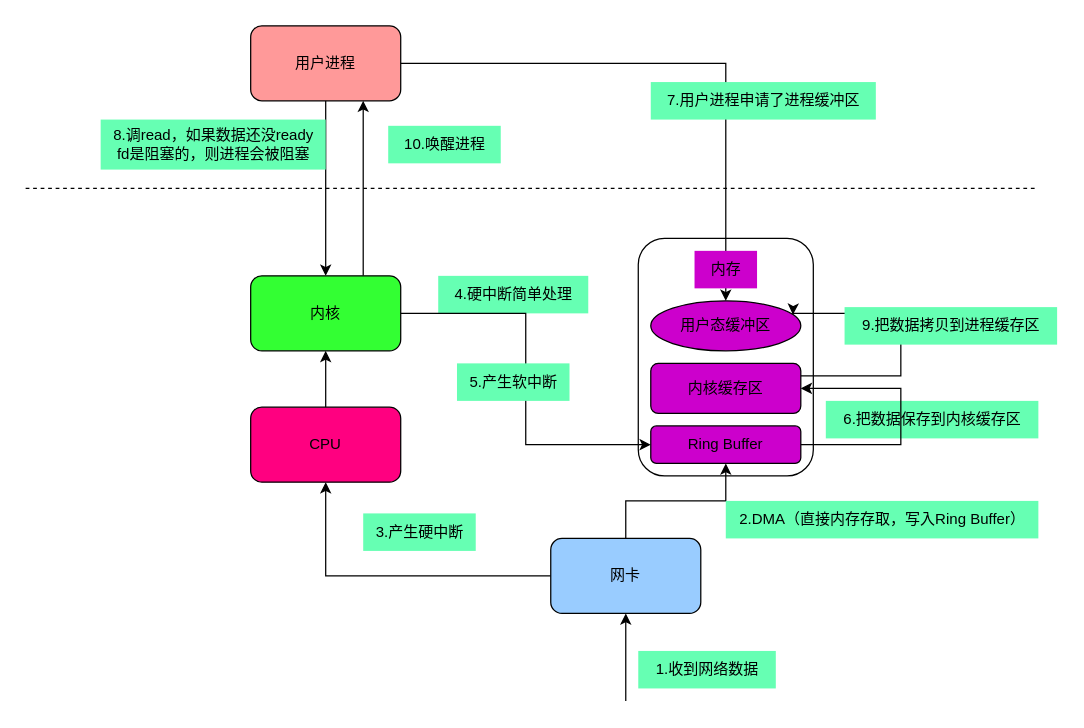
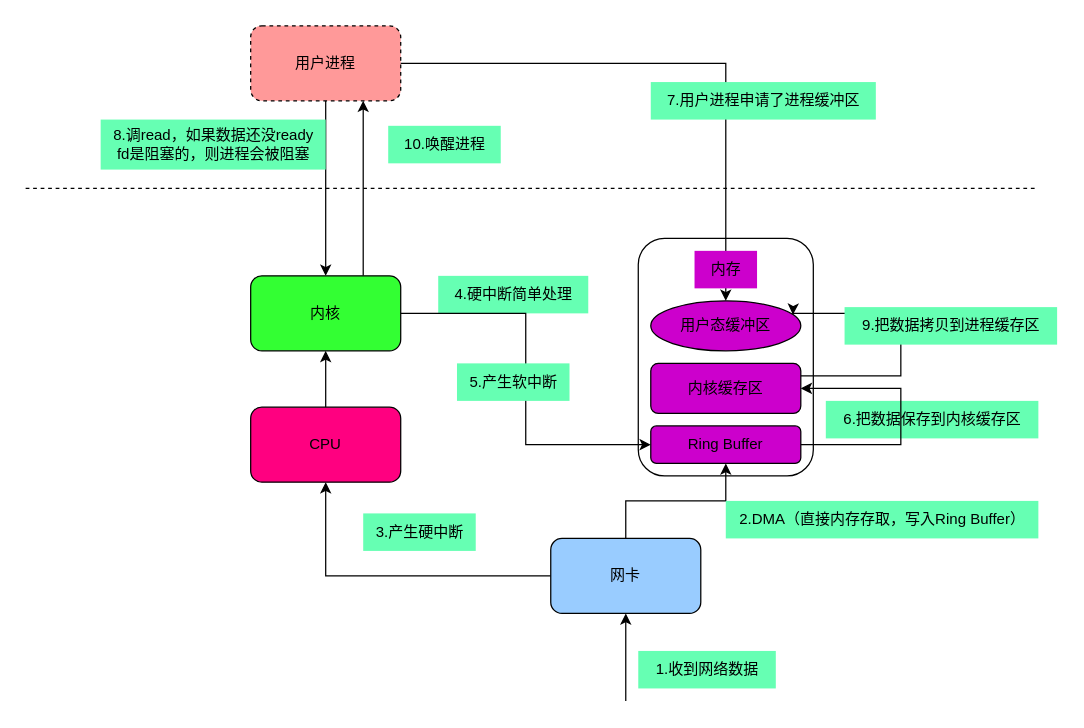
node "用户进程": style solid -> dashed
